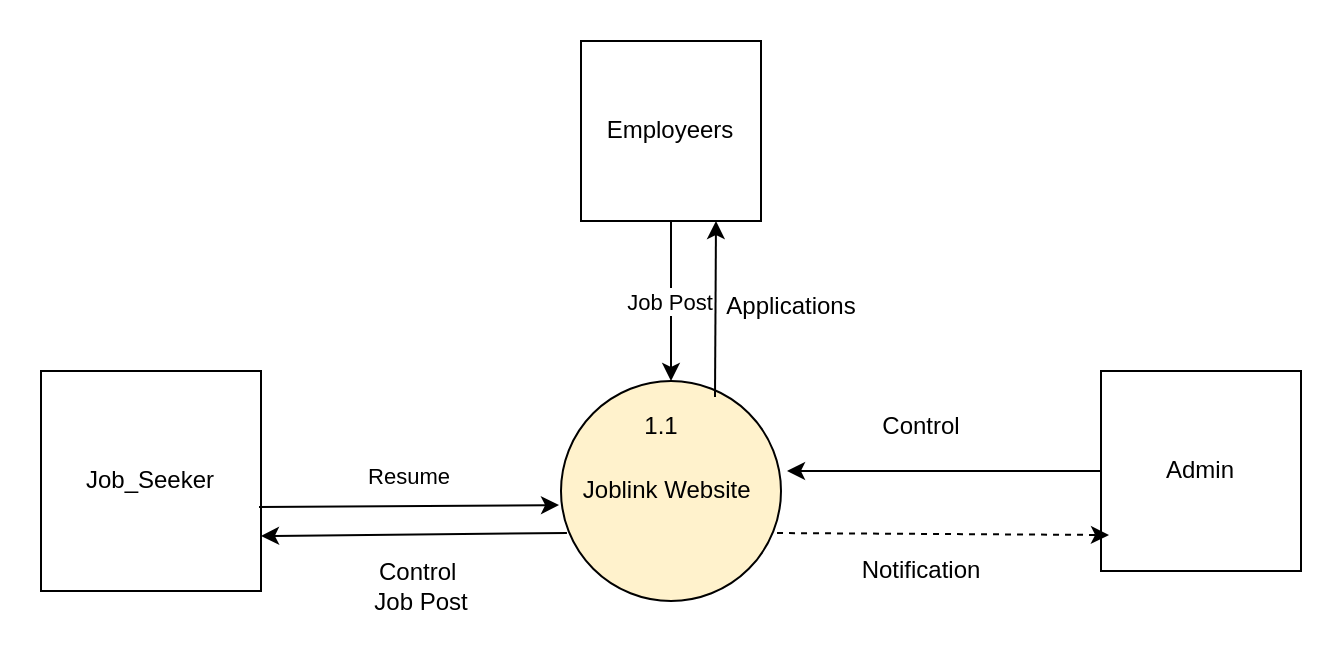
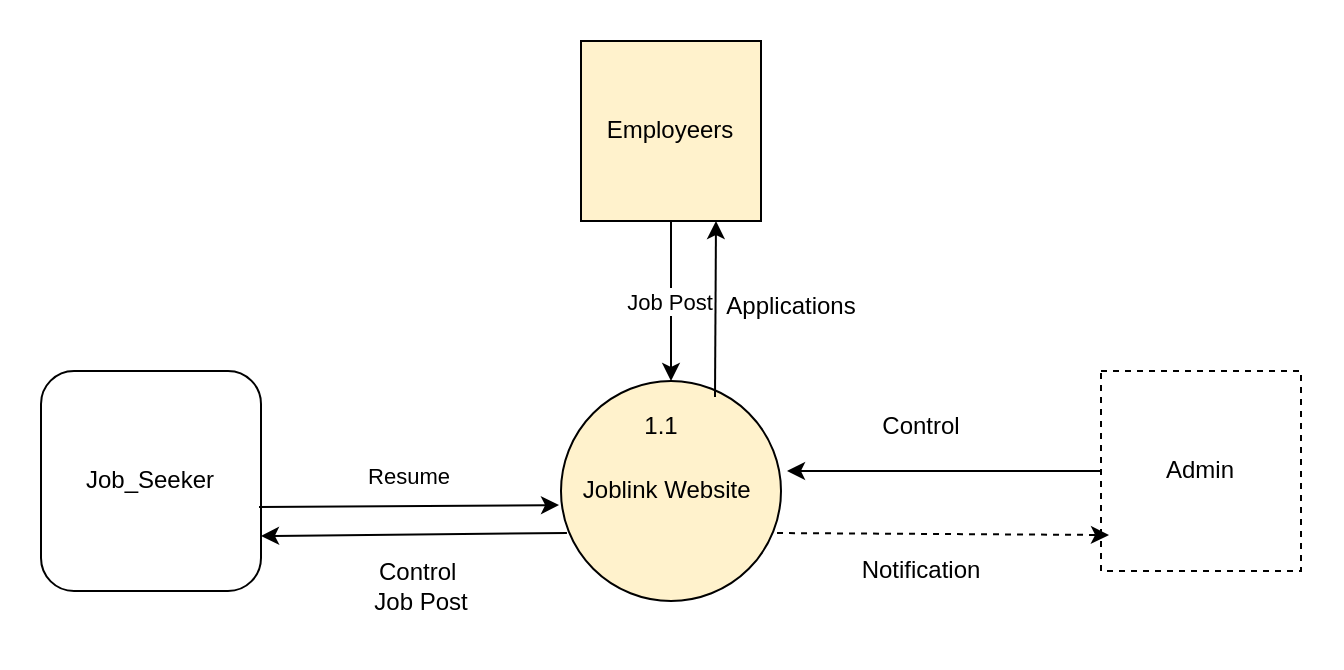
node "Employeers": fillcolor #ffffff -> #fff2cc
node "Admin": style solid -> dashed
node "Job_Seeker": shape rectangle -> rounded rectangle
